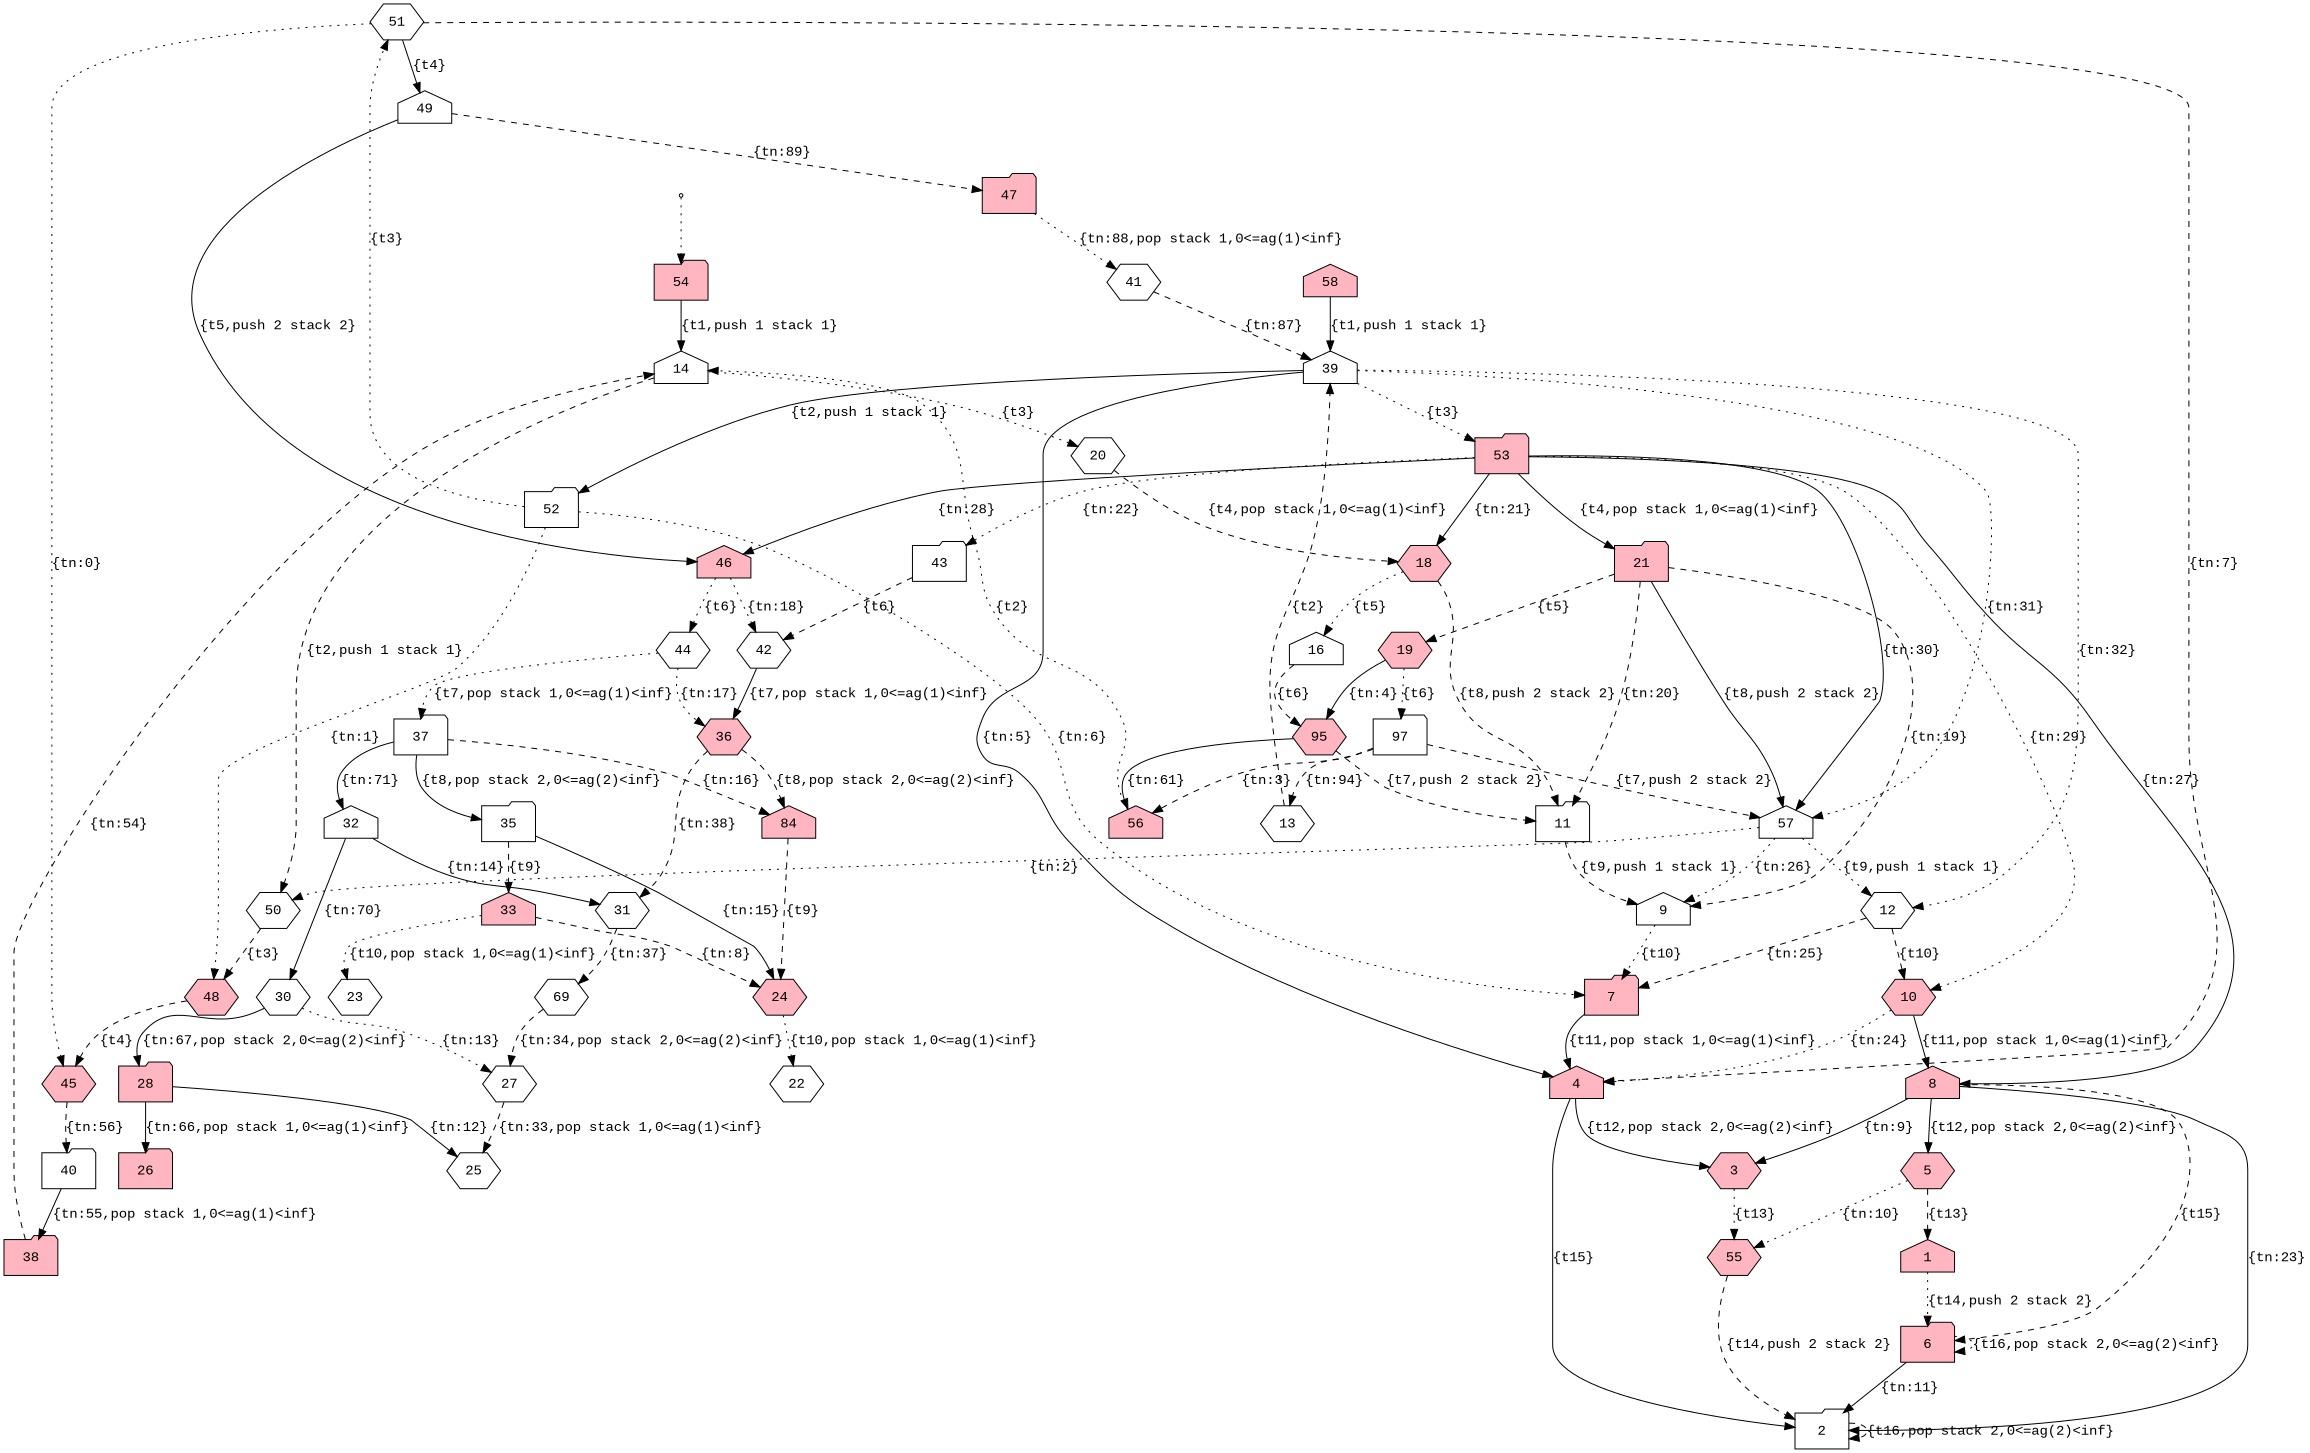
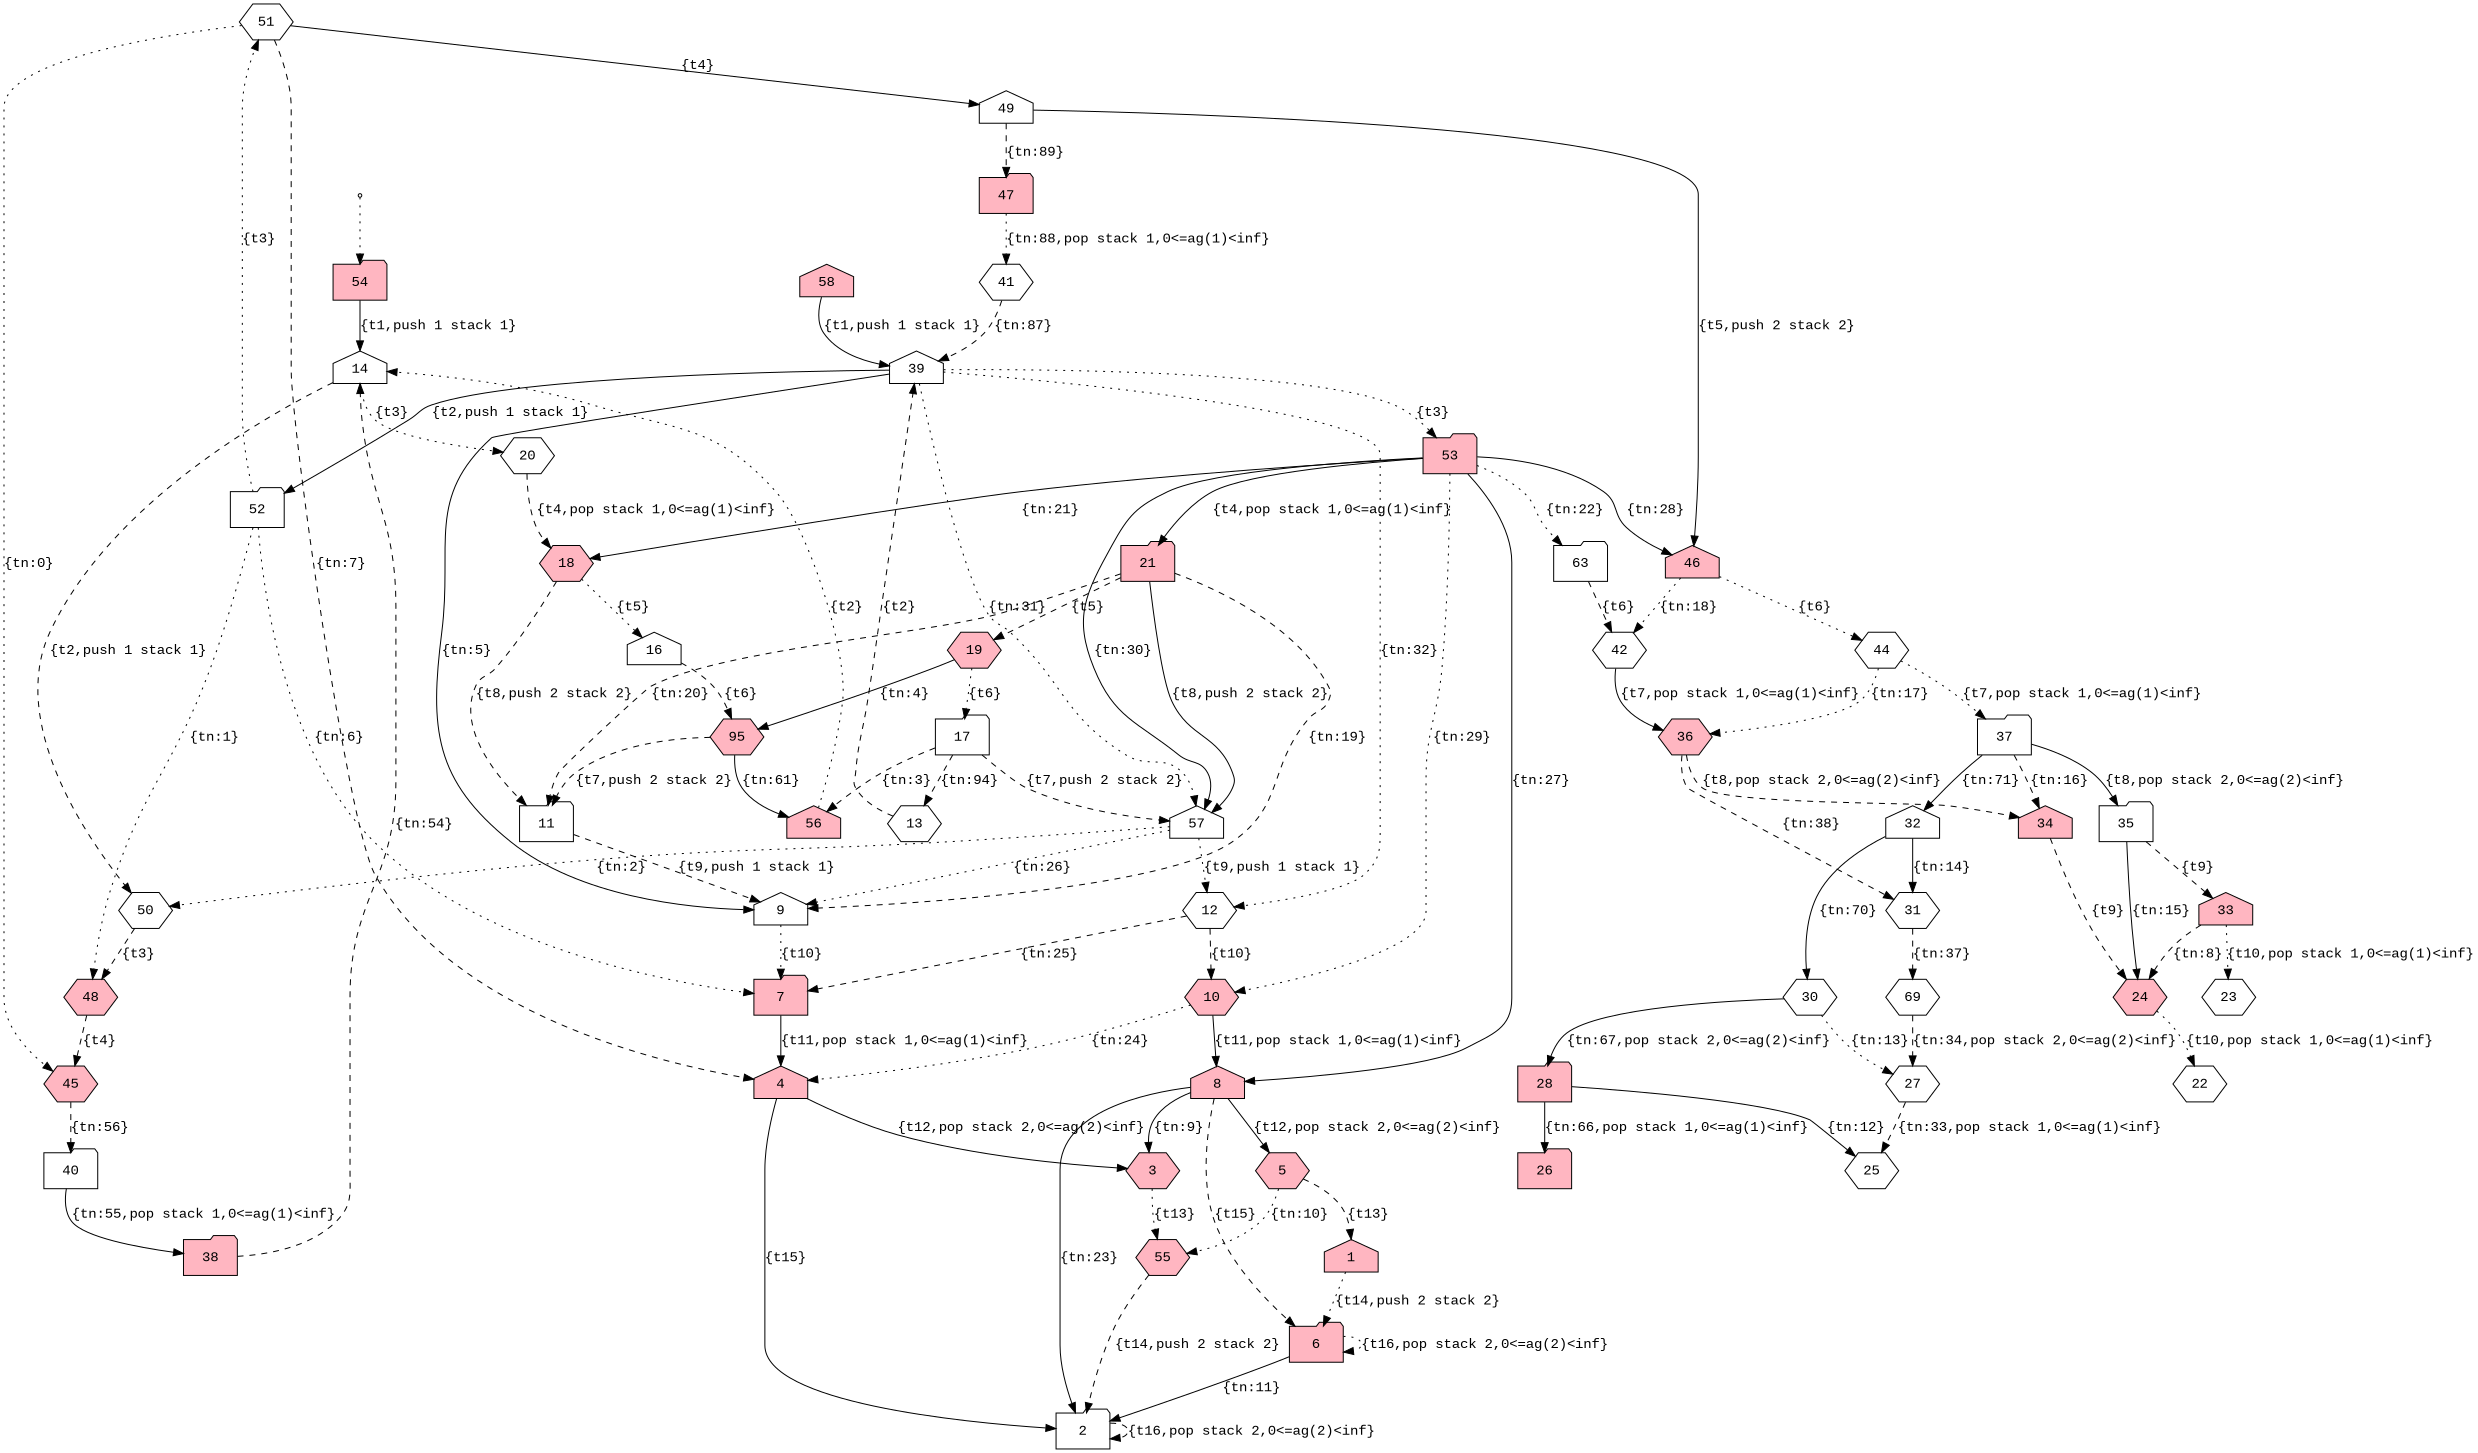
node "43": label "43" -> "63"
node "97": label "97" -> "17"
edge "39" -> "4": now "39" -> "9"
node "84": label "84" -> "34"
